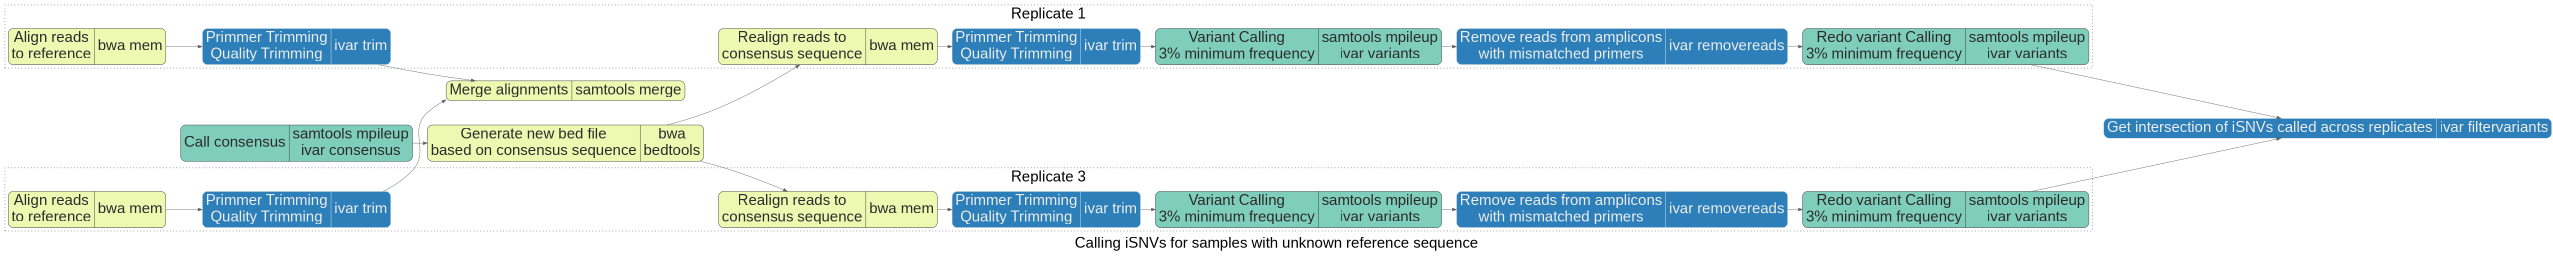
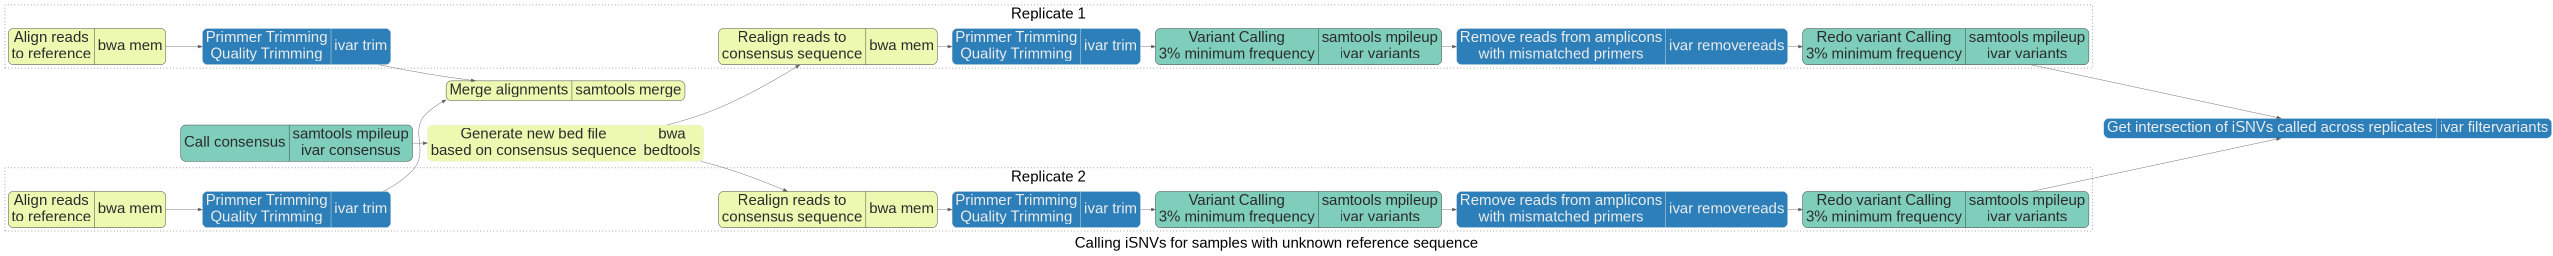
node "Generate new bed file": color #2b2b2b -> #ececec
cluster "Replicate 3": label "Replicate 3" -> "Replicate 2"
